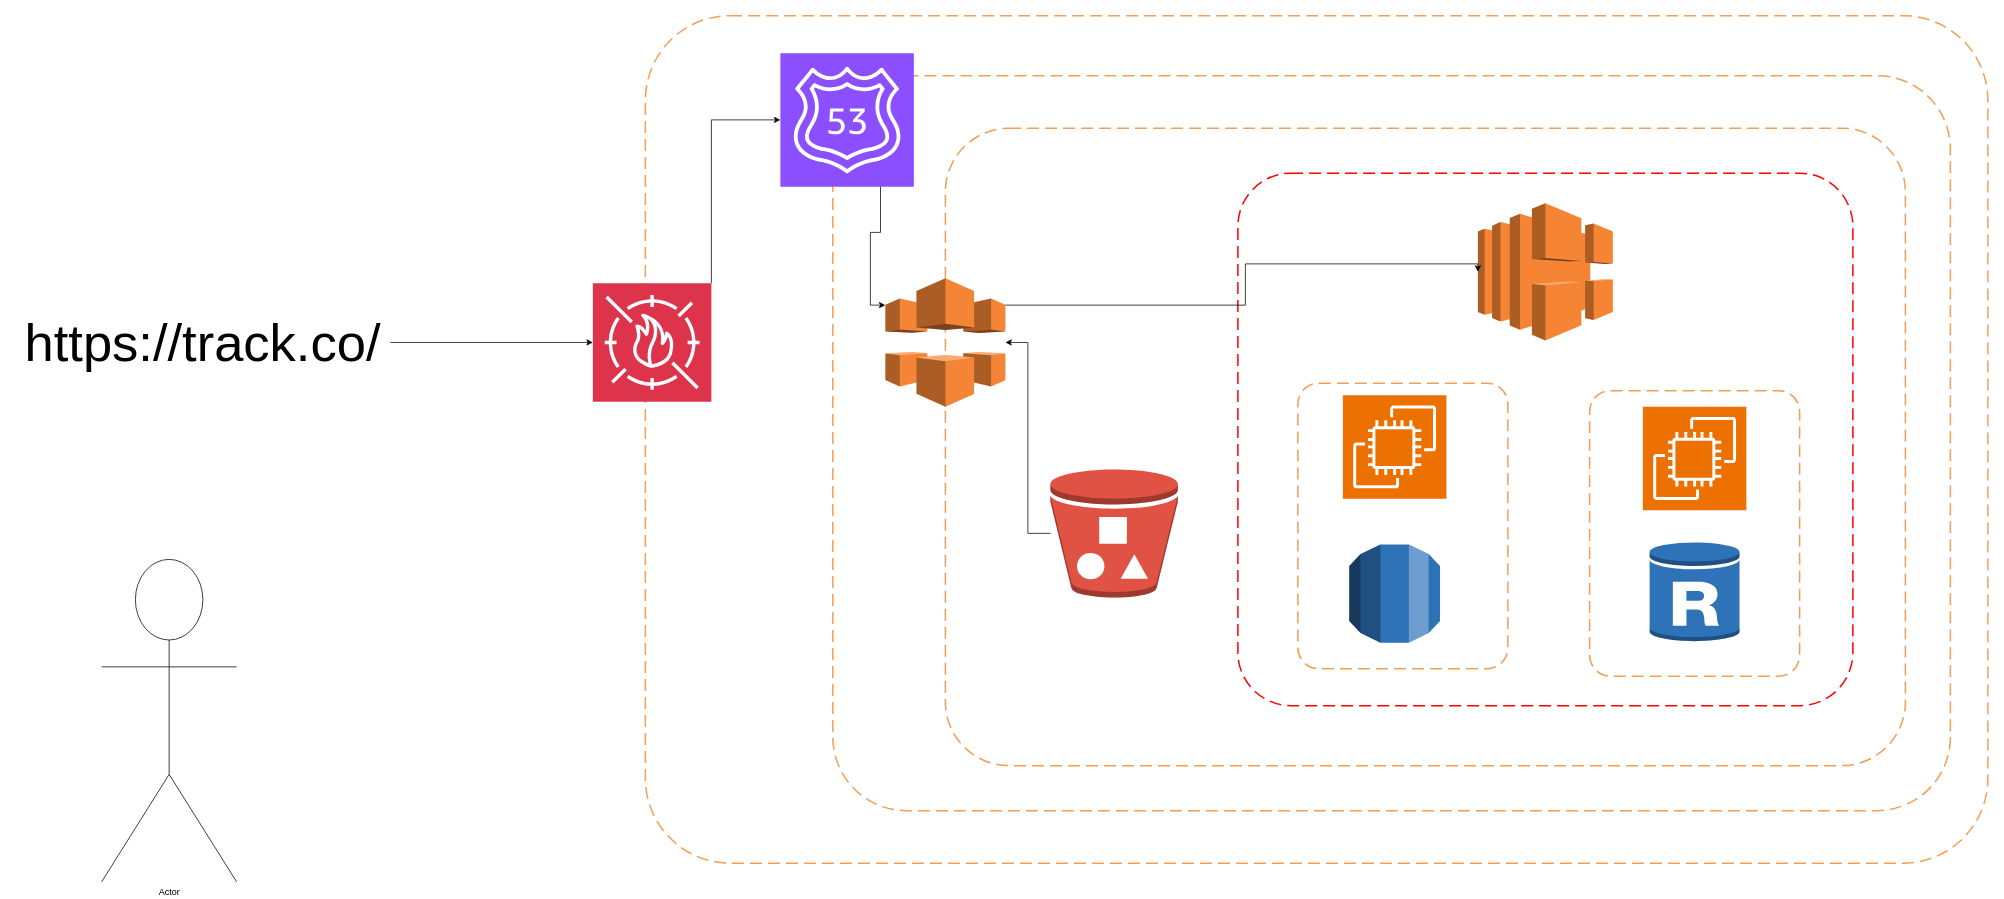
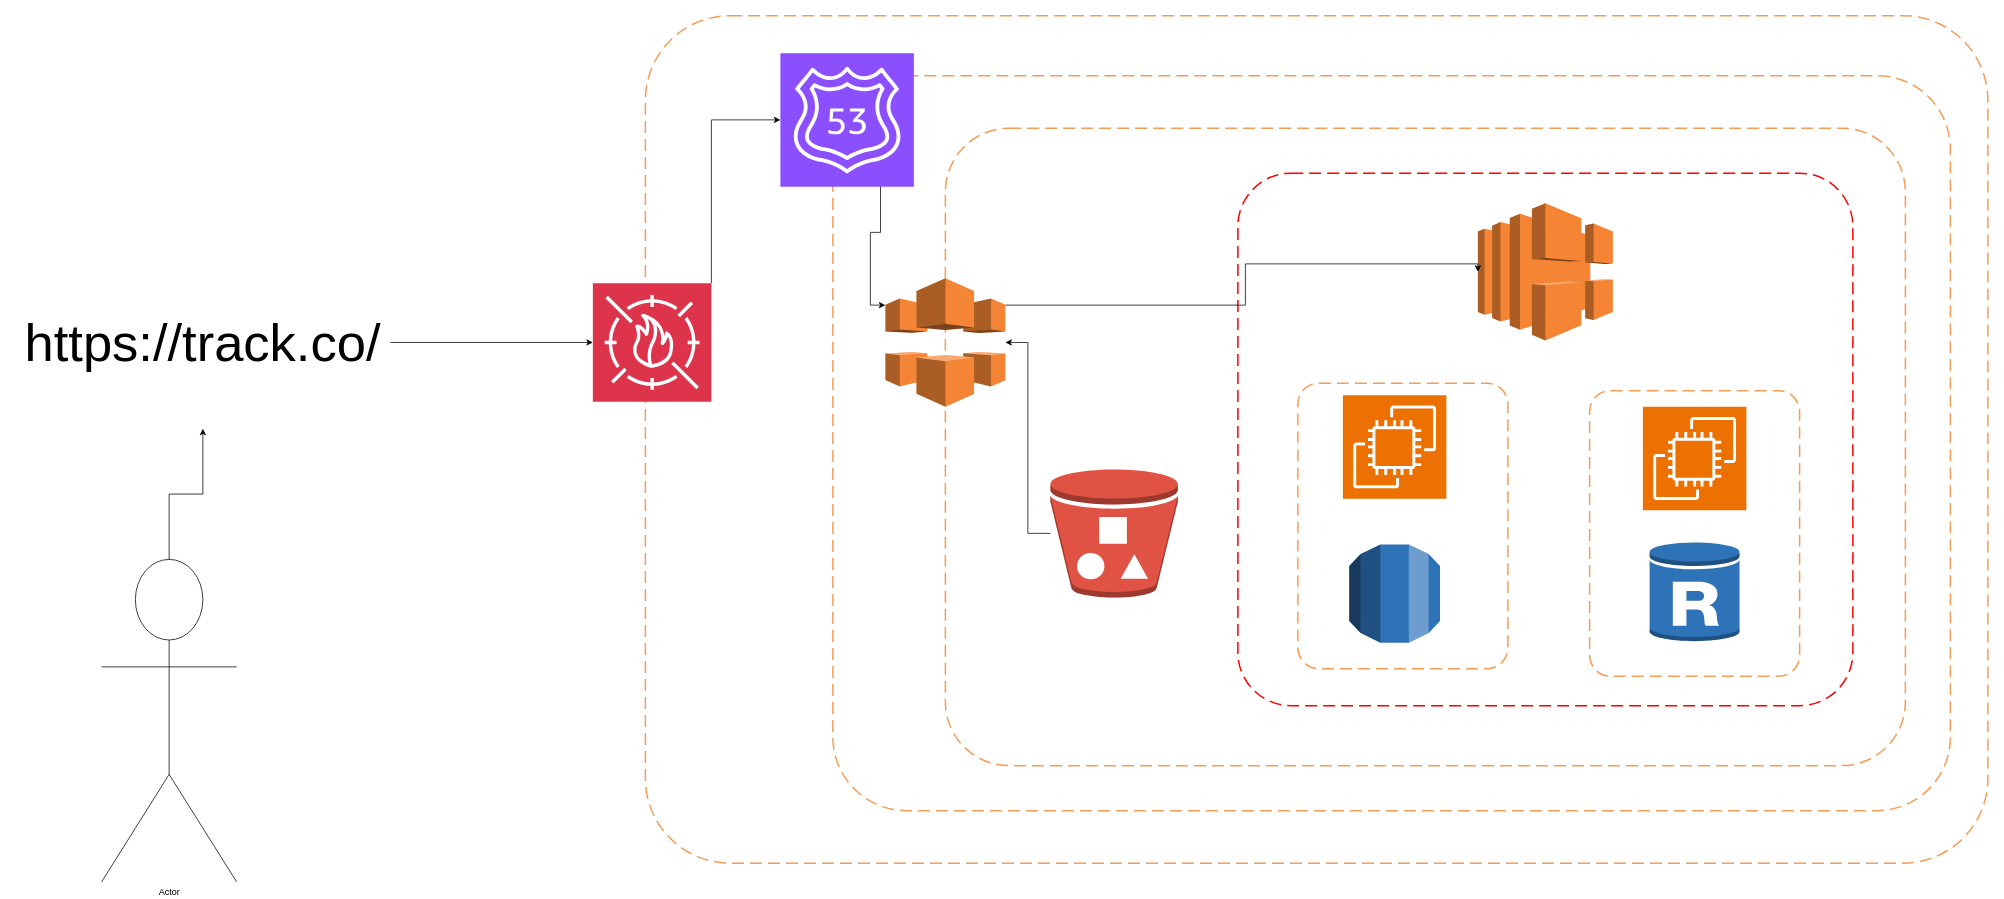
edge "Actor" -> "https://track.co/": added
